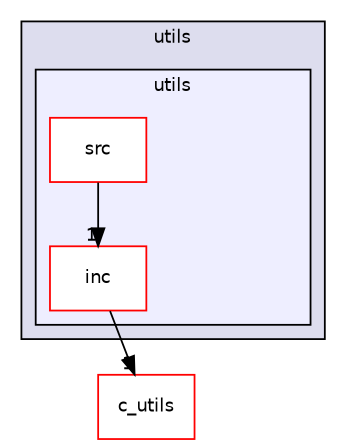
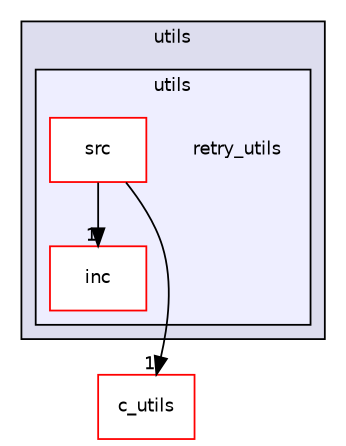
node "retry_utils": added
edge "inc" -> "c_utils": now "src" -> "c_utils"
